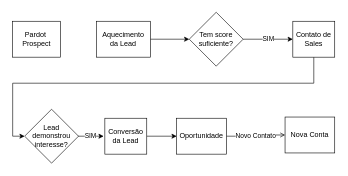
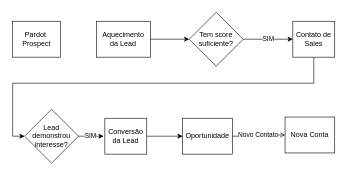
node "Oportunidade": moved (202, 137) -> (208, 137)
